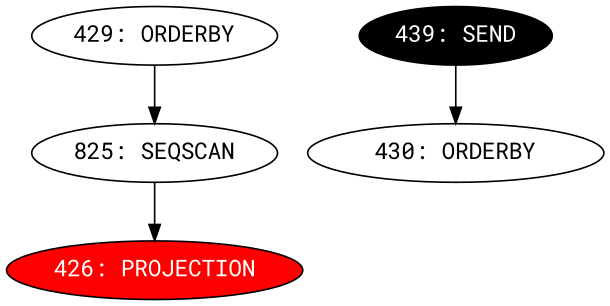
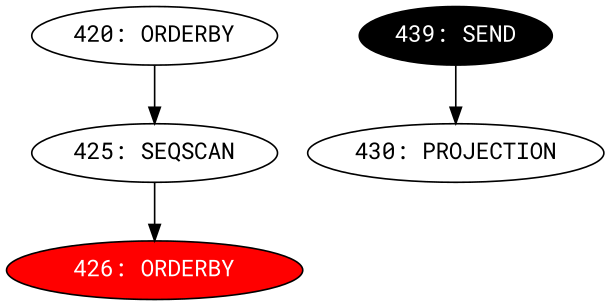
node "429: ORDERBY": label "429: ORDERBY" -> "420: ORDERBY"
node "825: SEQSCAN": label "825: SEQSCAN" -> "425: SEQSCAN"
node "430: ORDERBY": label "430: ORDERBY" -> "430: PROJECTION"
node "426: PROJECTION": label "426: PROJECTION" -> "426: ORDERBY"
